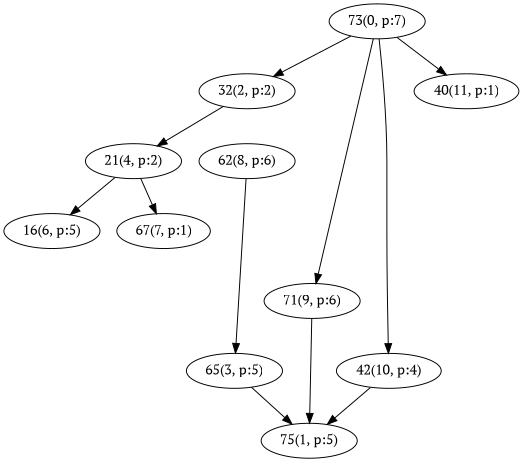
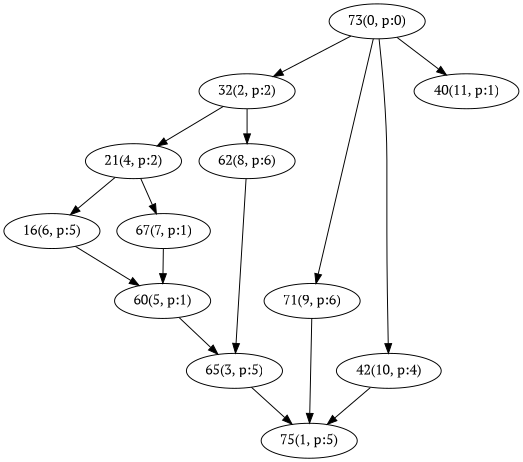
node "73(0, p:7)": label "73(0, p:7)" -> "73(0, p:0)"
edge "32(2, p:2)" -> "62(8, p:6)": added
node "60(5, p:1)": added
